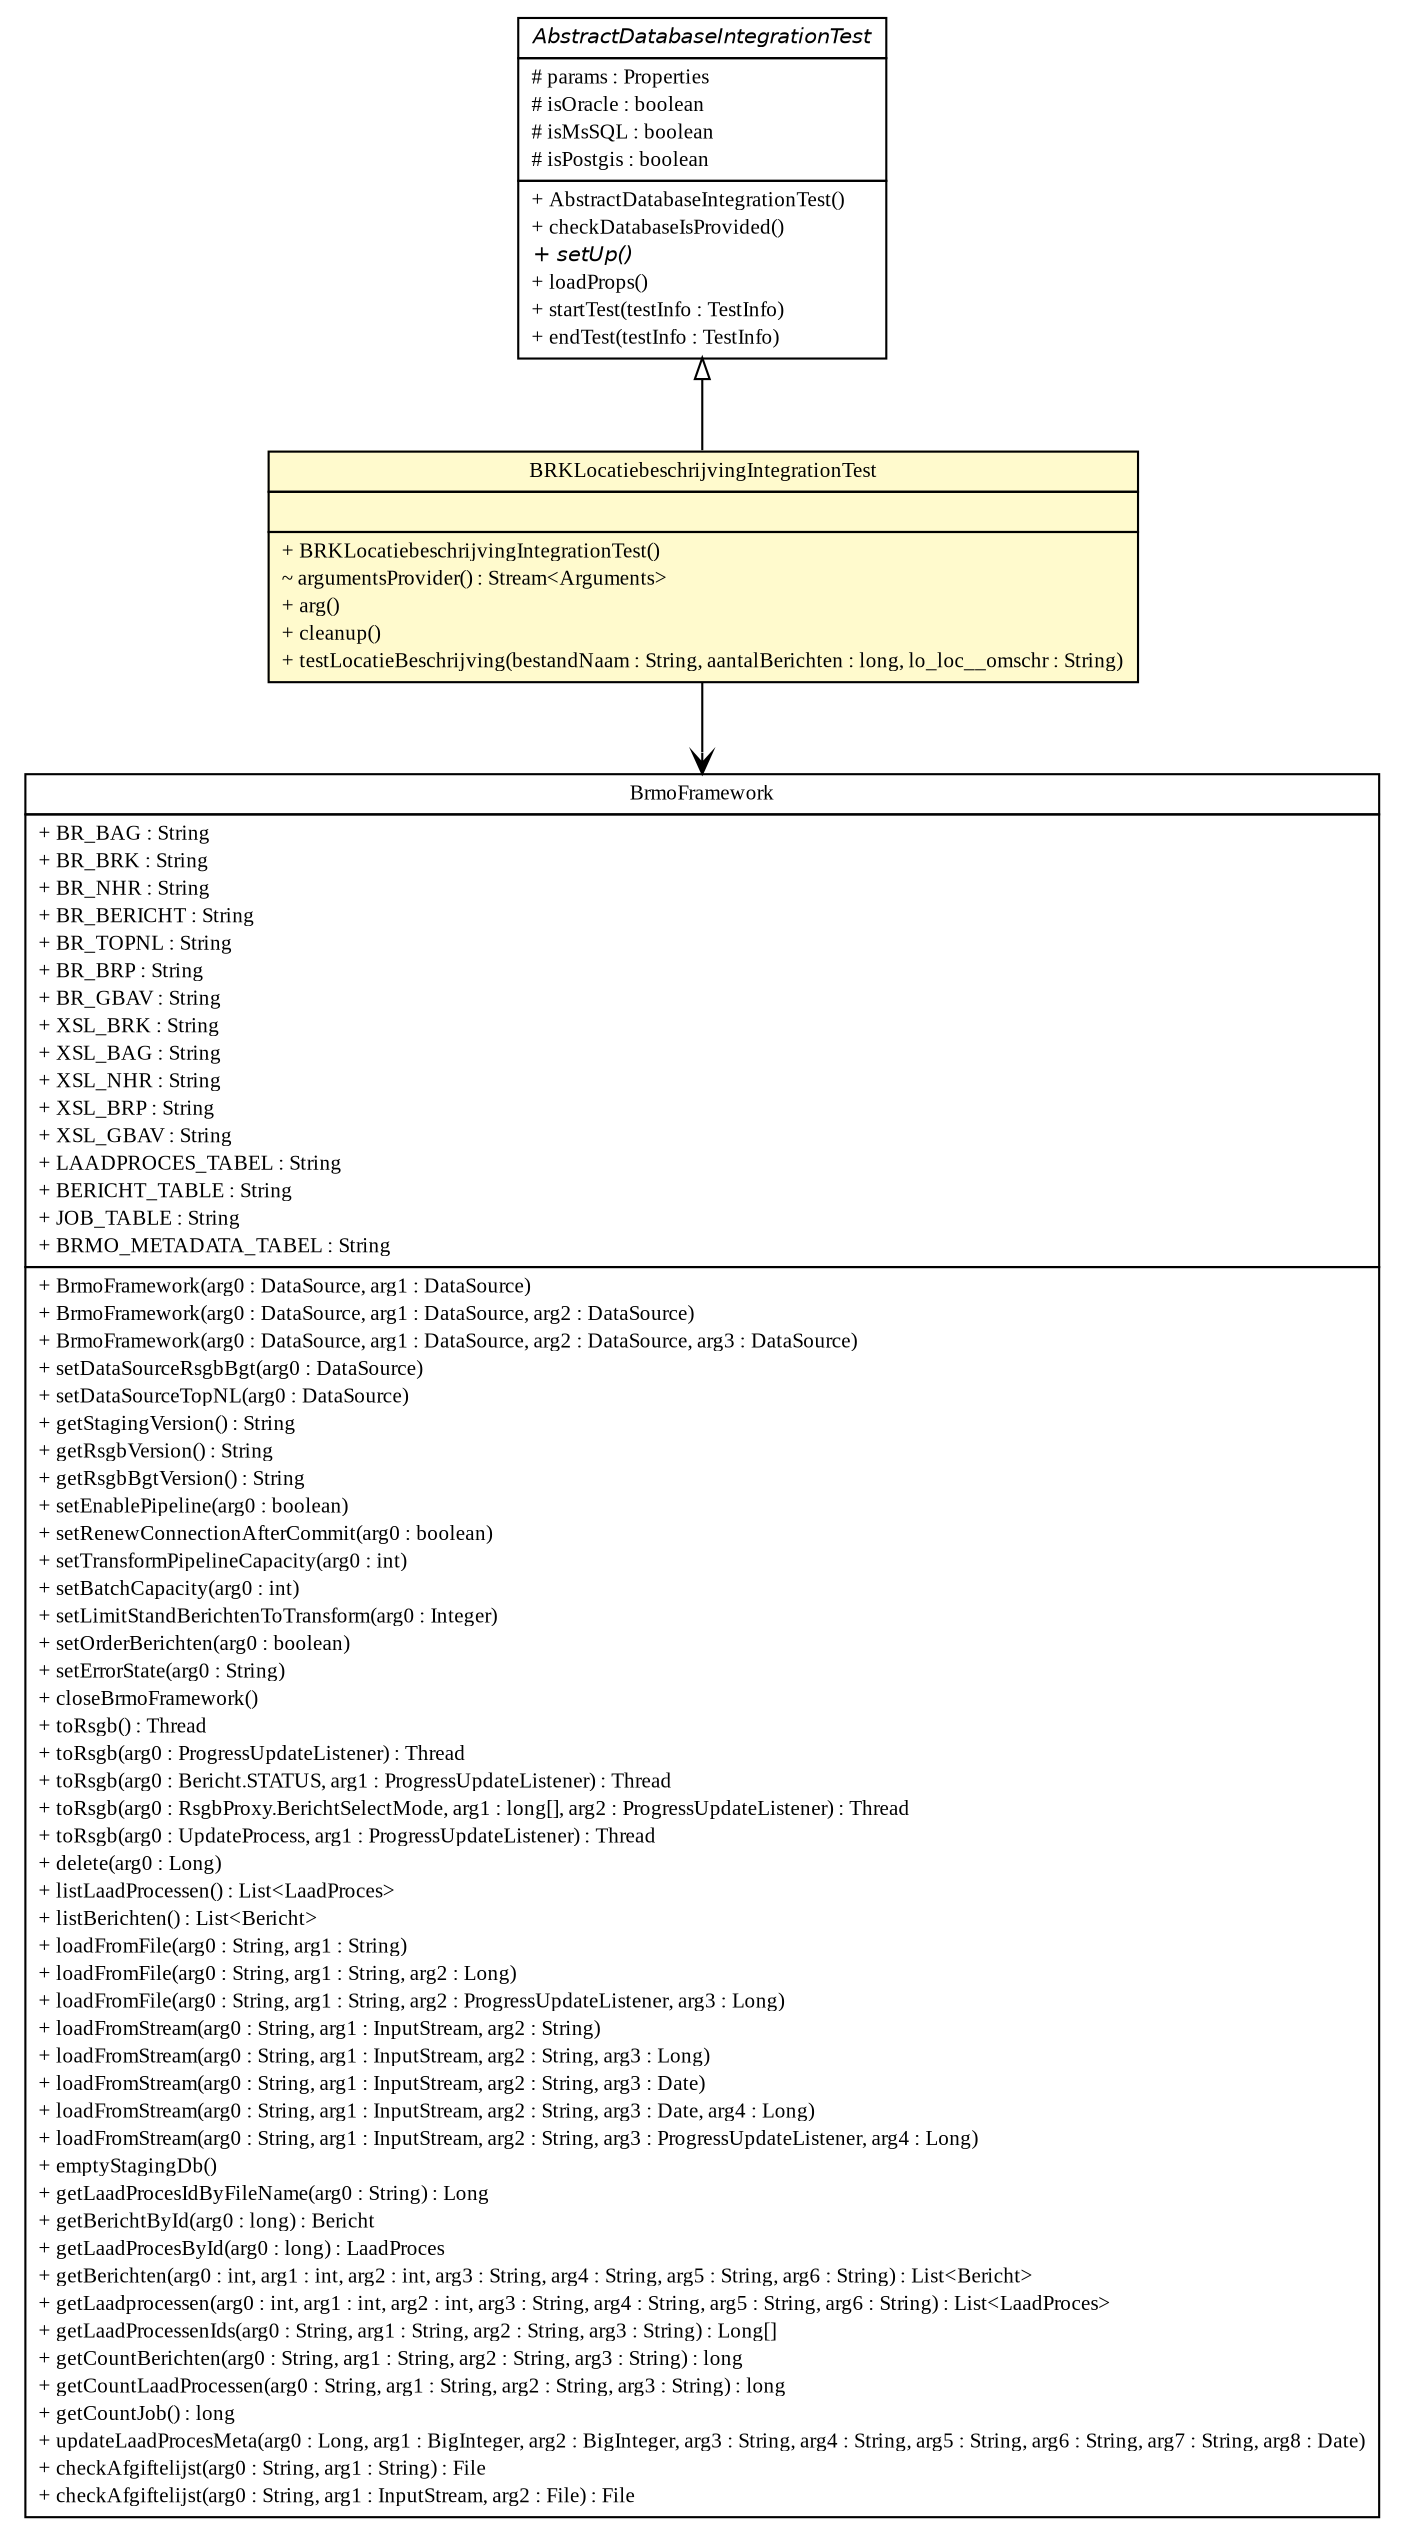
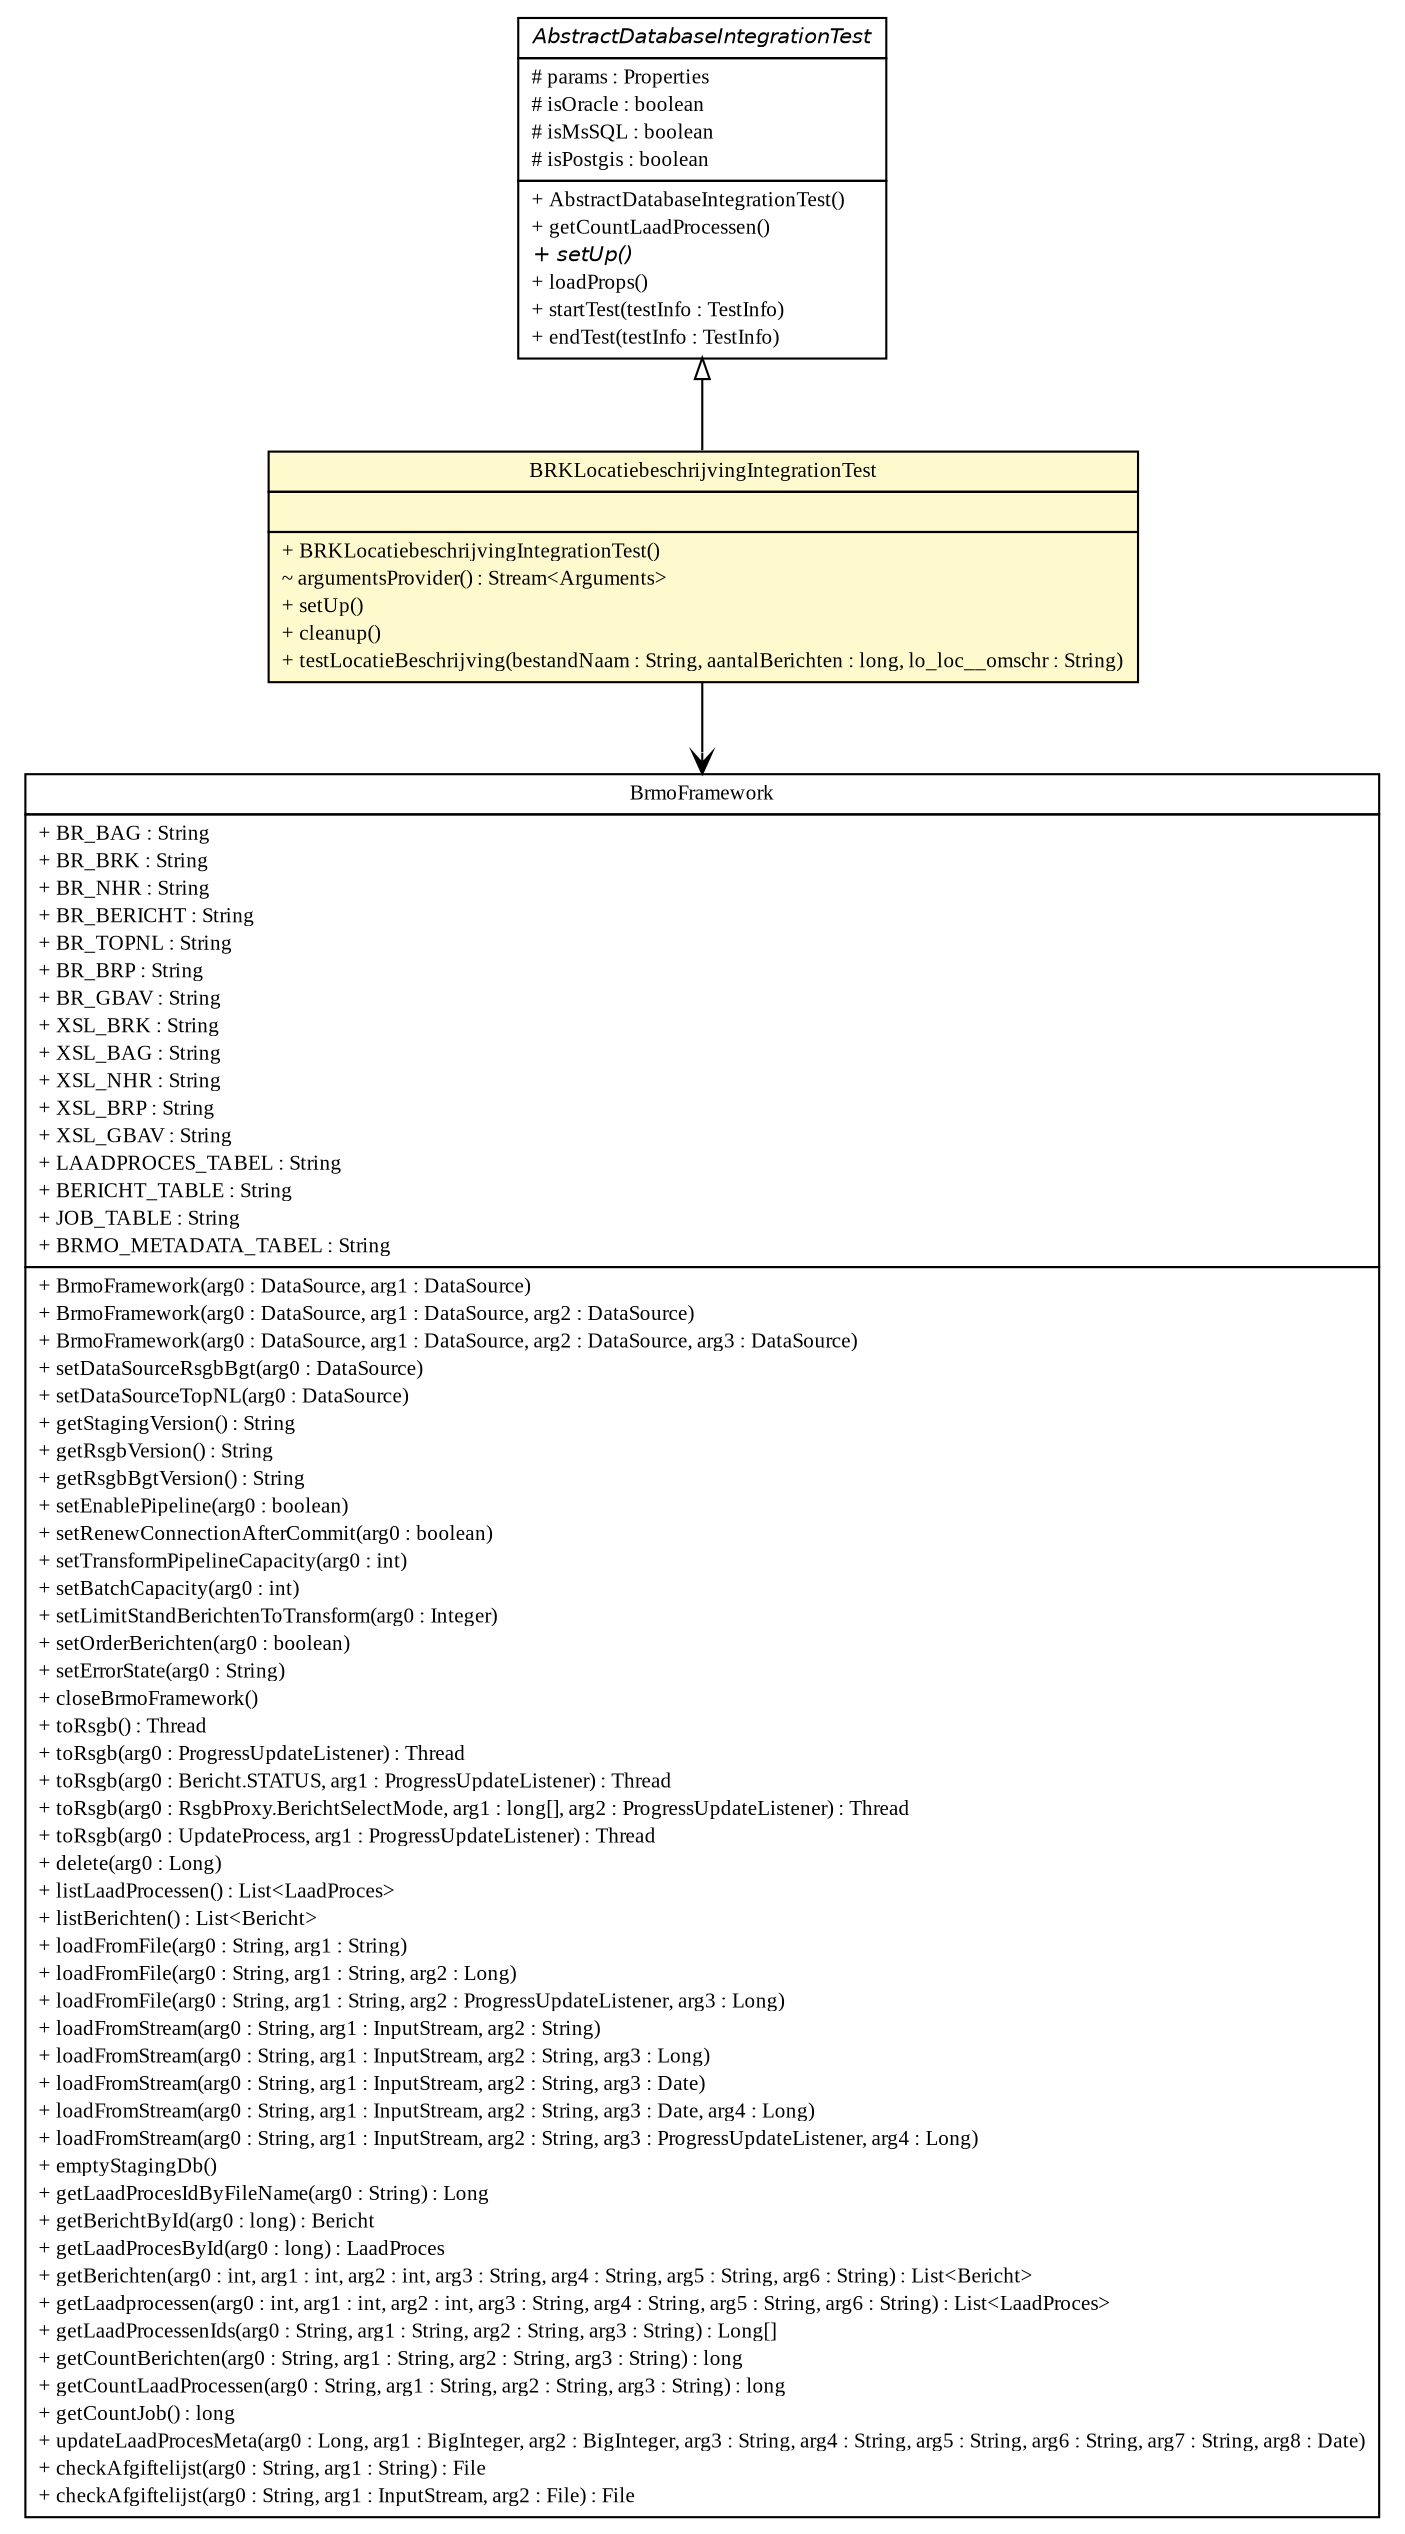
node "AbstractDatabaseIntegrationTest": text "+ checkDatabaseIsProvided()" -> "+ getCountLaadProcessen()"
node "BRKLocatiebeschrijvingIntegrationTest": text "+ arg()" -> "+ setUp()"
